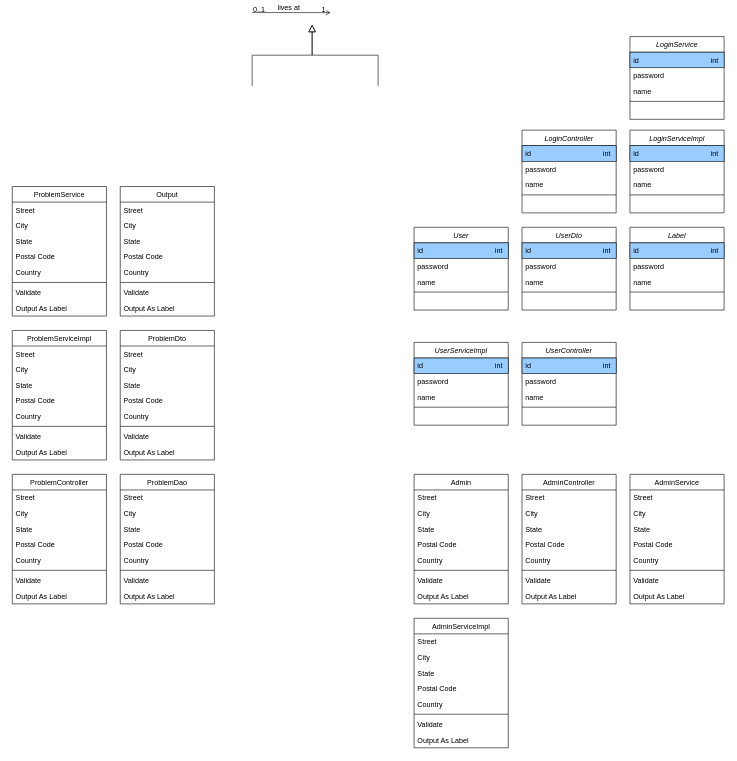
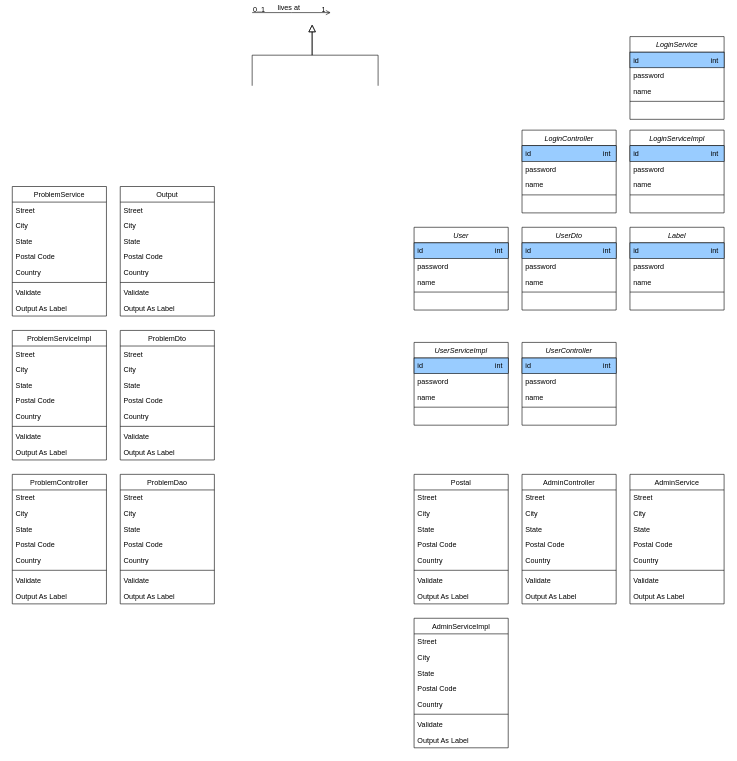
node "Admin": label "Admin" -> "Postal"
